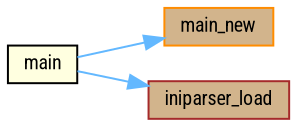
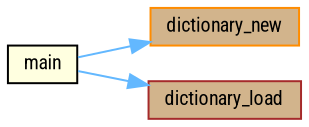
node "main_new": label "main_new" -> "dictionary_new"
node "iniparser_load": label "iniparser_load" -> "dictionary_load"
